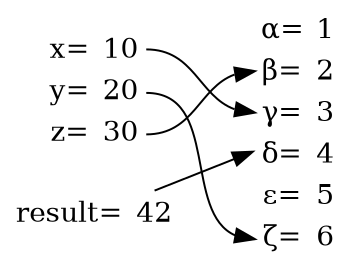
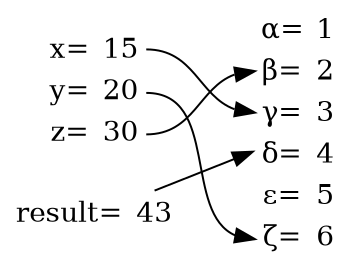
node "x=": text "10" -> "15"
node "result=": text "42" -> "43"
